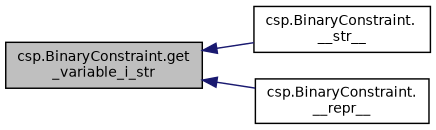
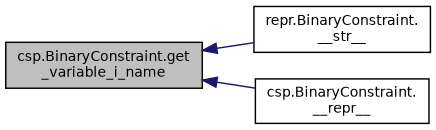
node "csp.BinaryConstraint. __str__": label "csp.BinaryConstraint. __str__" -> "repr.BinaryConstraint. __str__"
node "csp.BinaryConstraint.get _variable_i_str": label "csp.BinaryConstraint.get _variable_i_str" -> "csp.BinaryConstraint.get _variable_i_name"
